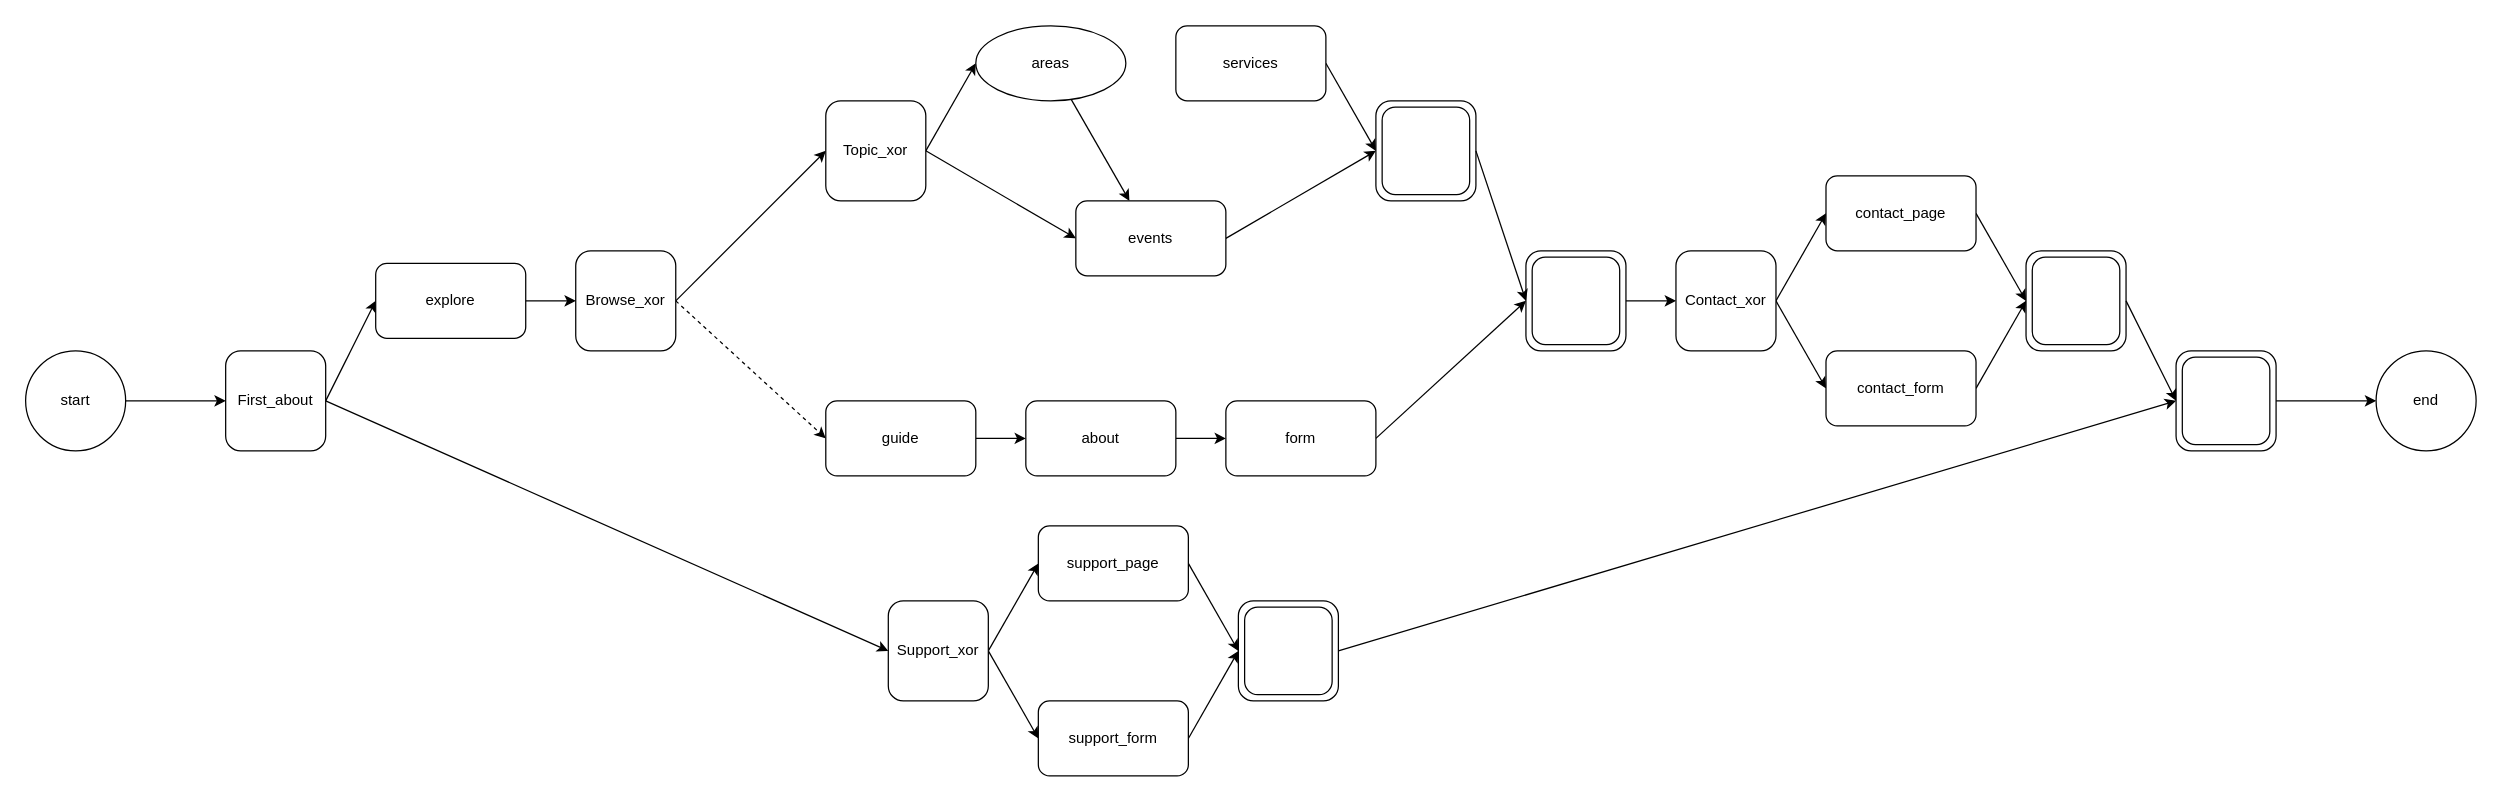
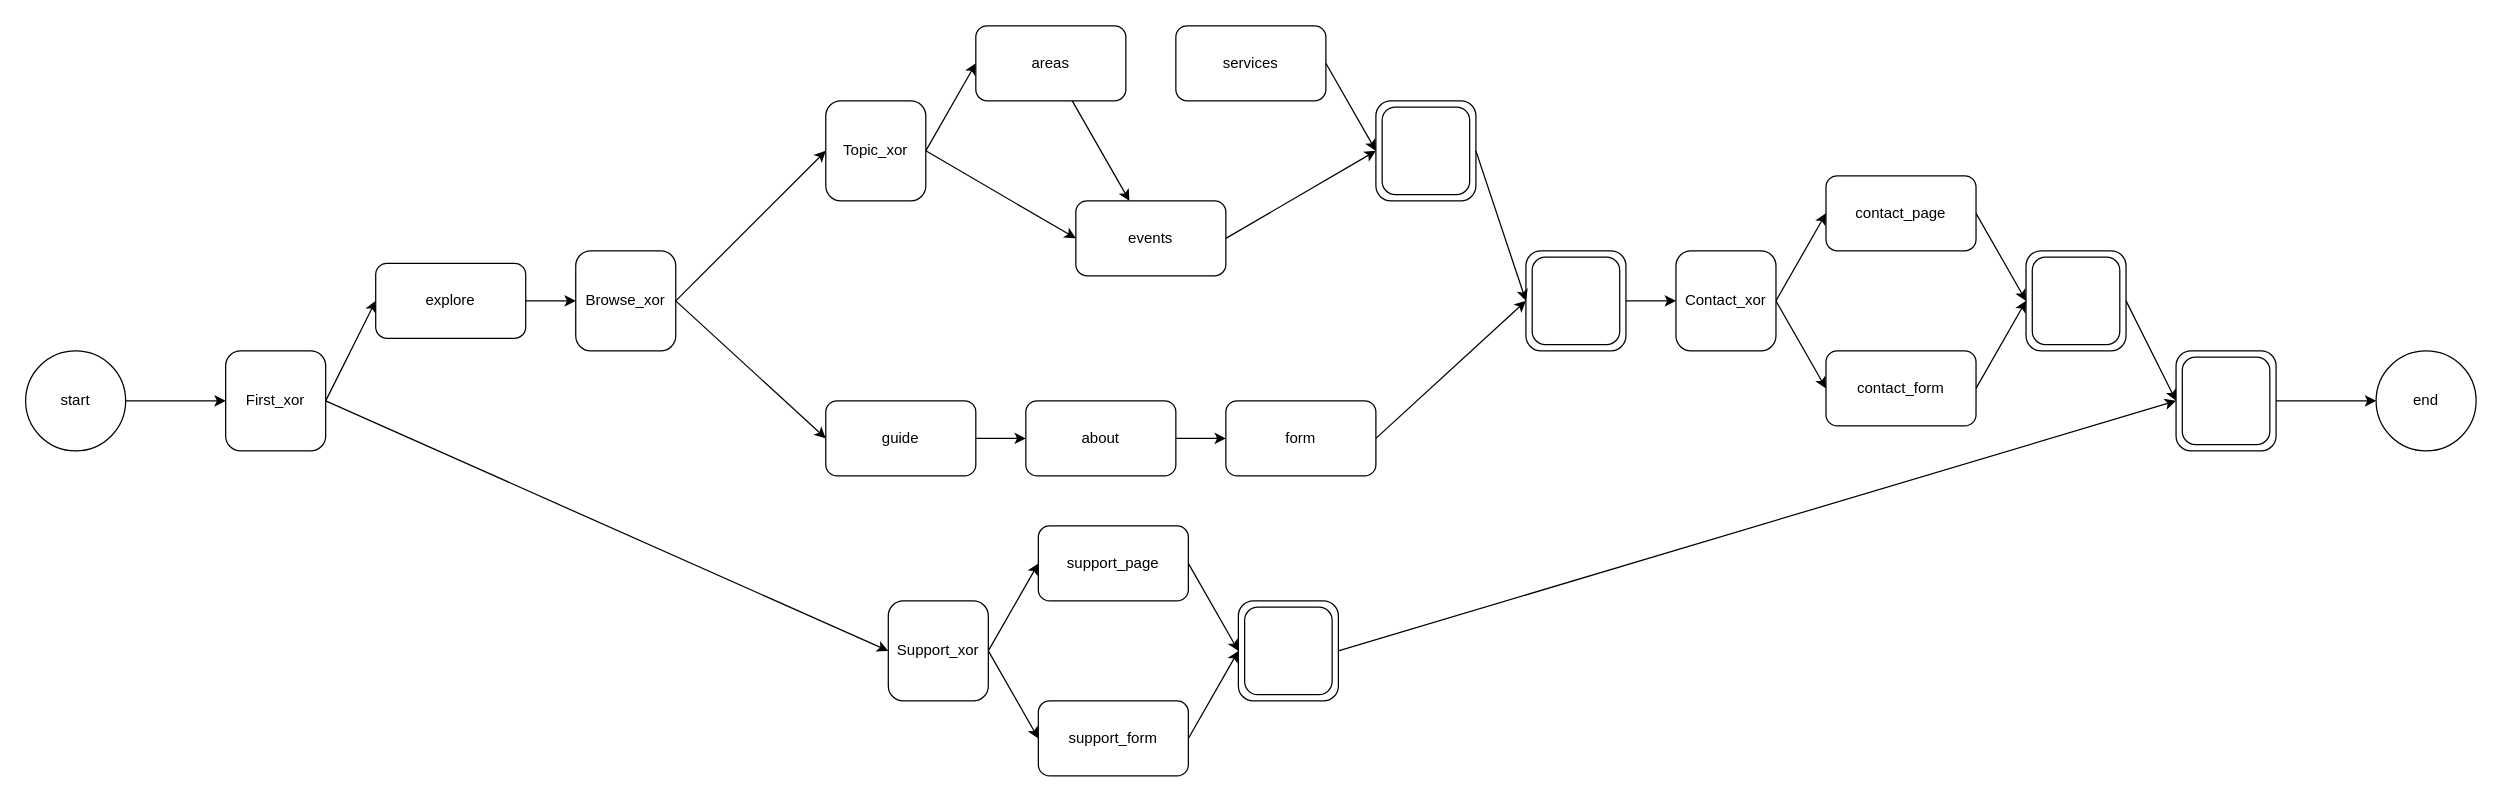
node "areas": shape ellipse -> rounded rectangle
edge "Browse_xor" -> "guide": style dashed -> solid
node "First_about": label "First_about" -> "First_xor"
